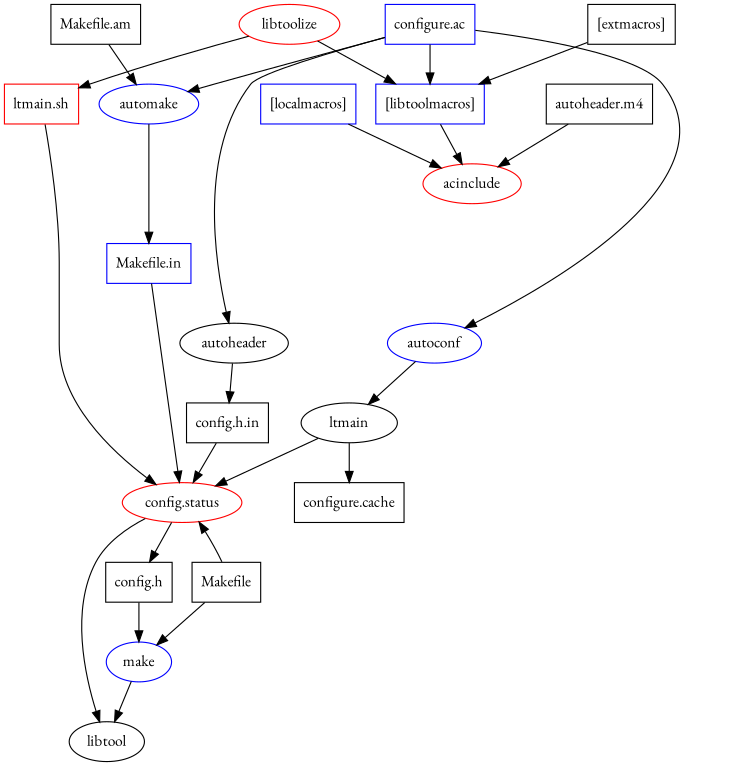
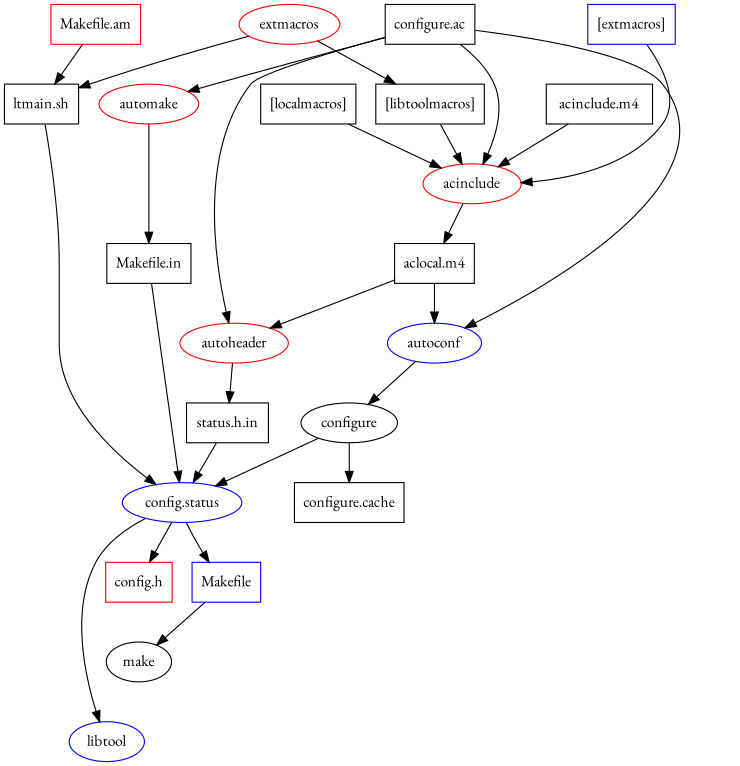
node "Makefile.am": color black -> red
node "libtoolize": label "libtoolize" -> "extmacros"
node "configure.ac": color blue -> black
node "[extmacros]": color black -> blue
edge "configure.ac" -> "[libtoolmacros]": now "configure.ac" -> "acinclude"
edge "Makefile.am" -> "automake": now "Makefile.am" -> "ltmain.sh"
edge "[extmacros]" -> "[libtoolmacros]": now "[extmacros]" -> "acinclude"
node "ltmain.sh": color red -> black
node "automake": color blue -> red
node "[localmacros]": color blue -> black
node "[libtoolmacros]": color blue -> black
node "autoheader.m4": label "autoheader.m4" -> "acinclude.m4"
node "Makefile.in": color blue -> black
node "aclocal.m4": added
node "autoheader": color black -> red
node "config.h.in": label "config.h.in" -> "status.h.in"
node "ltmain": label "ltmain" -> "configure"
node "config.status": color red -> blue
edge "Makefile" -> "config.status": reversed
node "config.h": color black -> red
node "Makefile": color black -> blue
edge "config.h" -> "make": removed
node "make": color blue -> black
edge "make" -> "libtool": removed
node "libtool": color black -> blue
